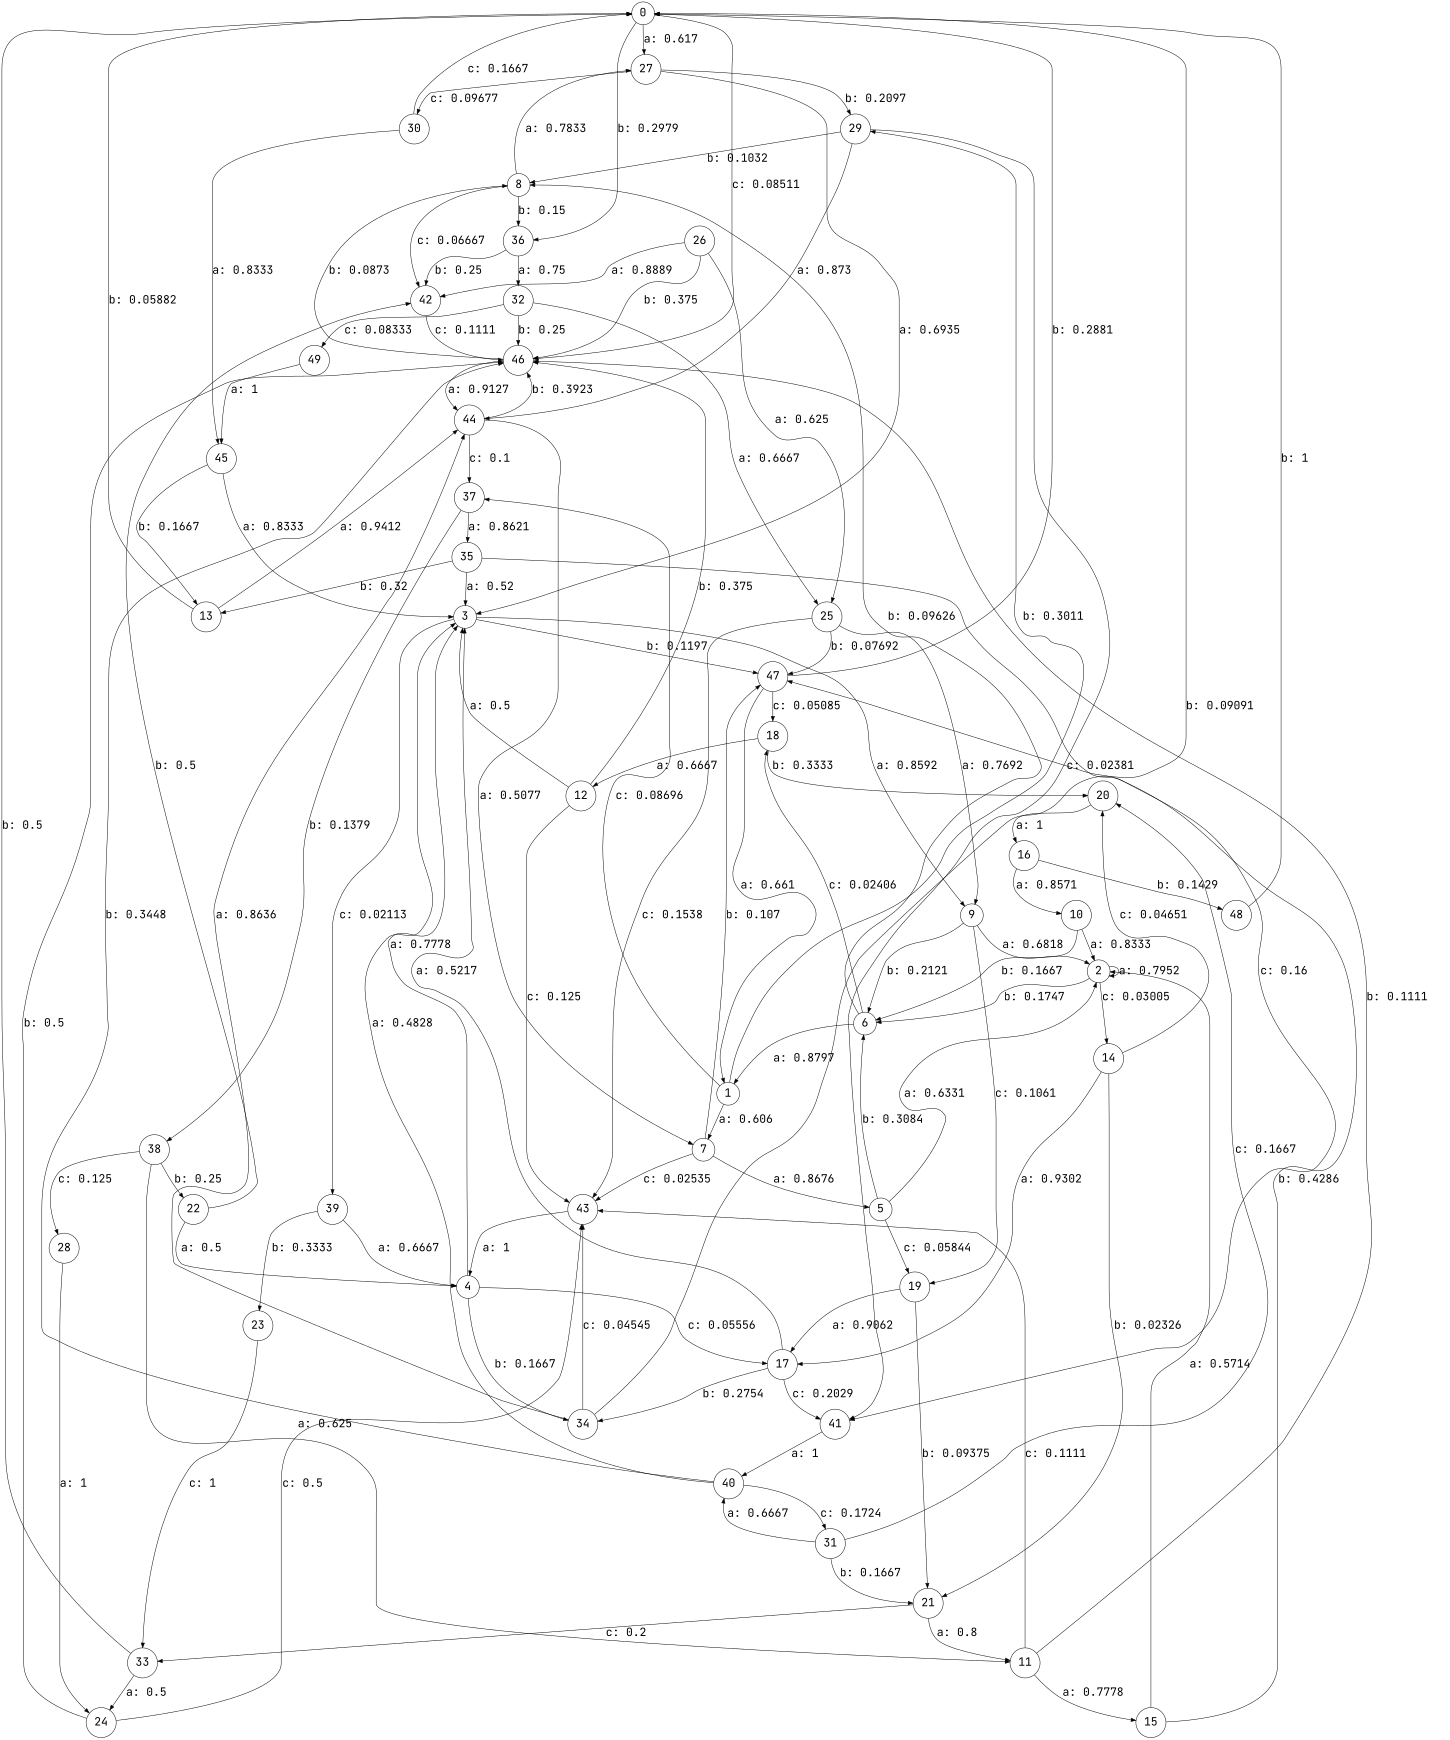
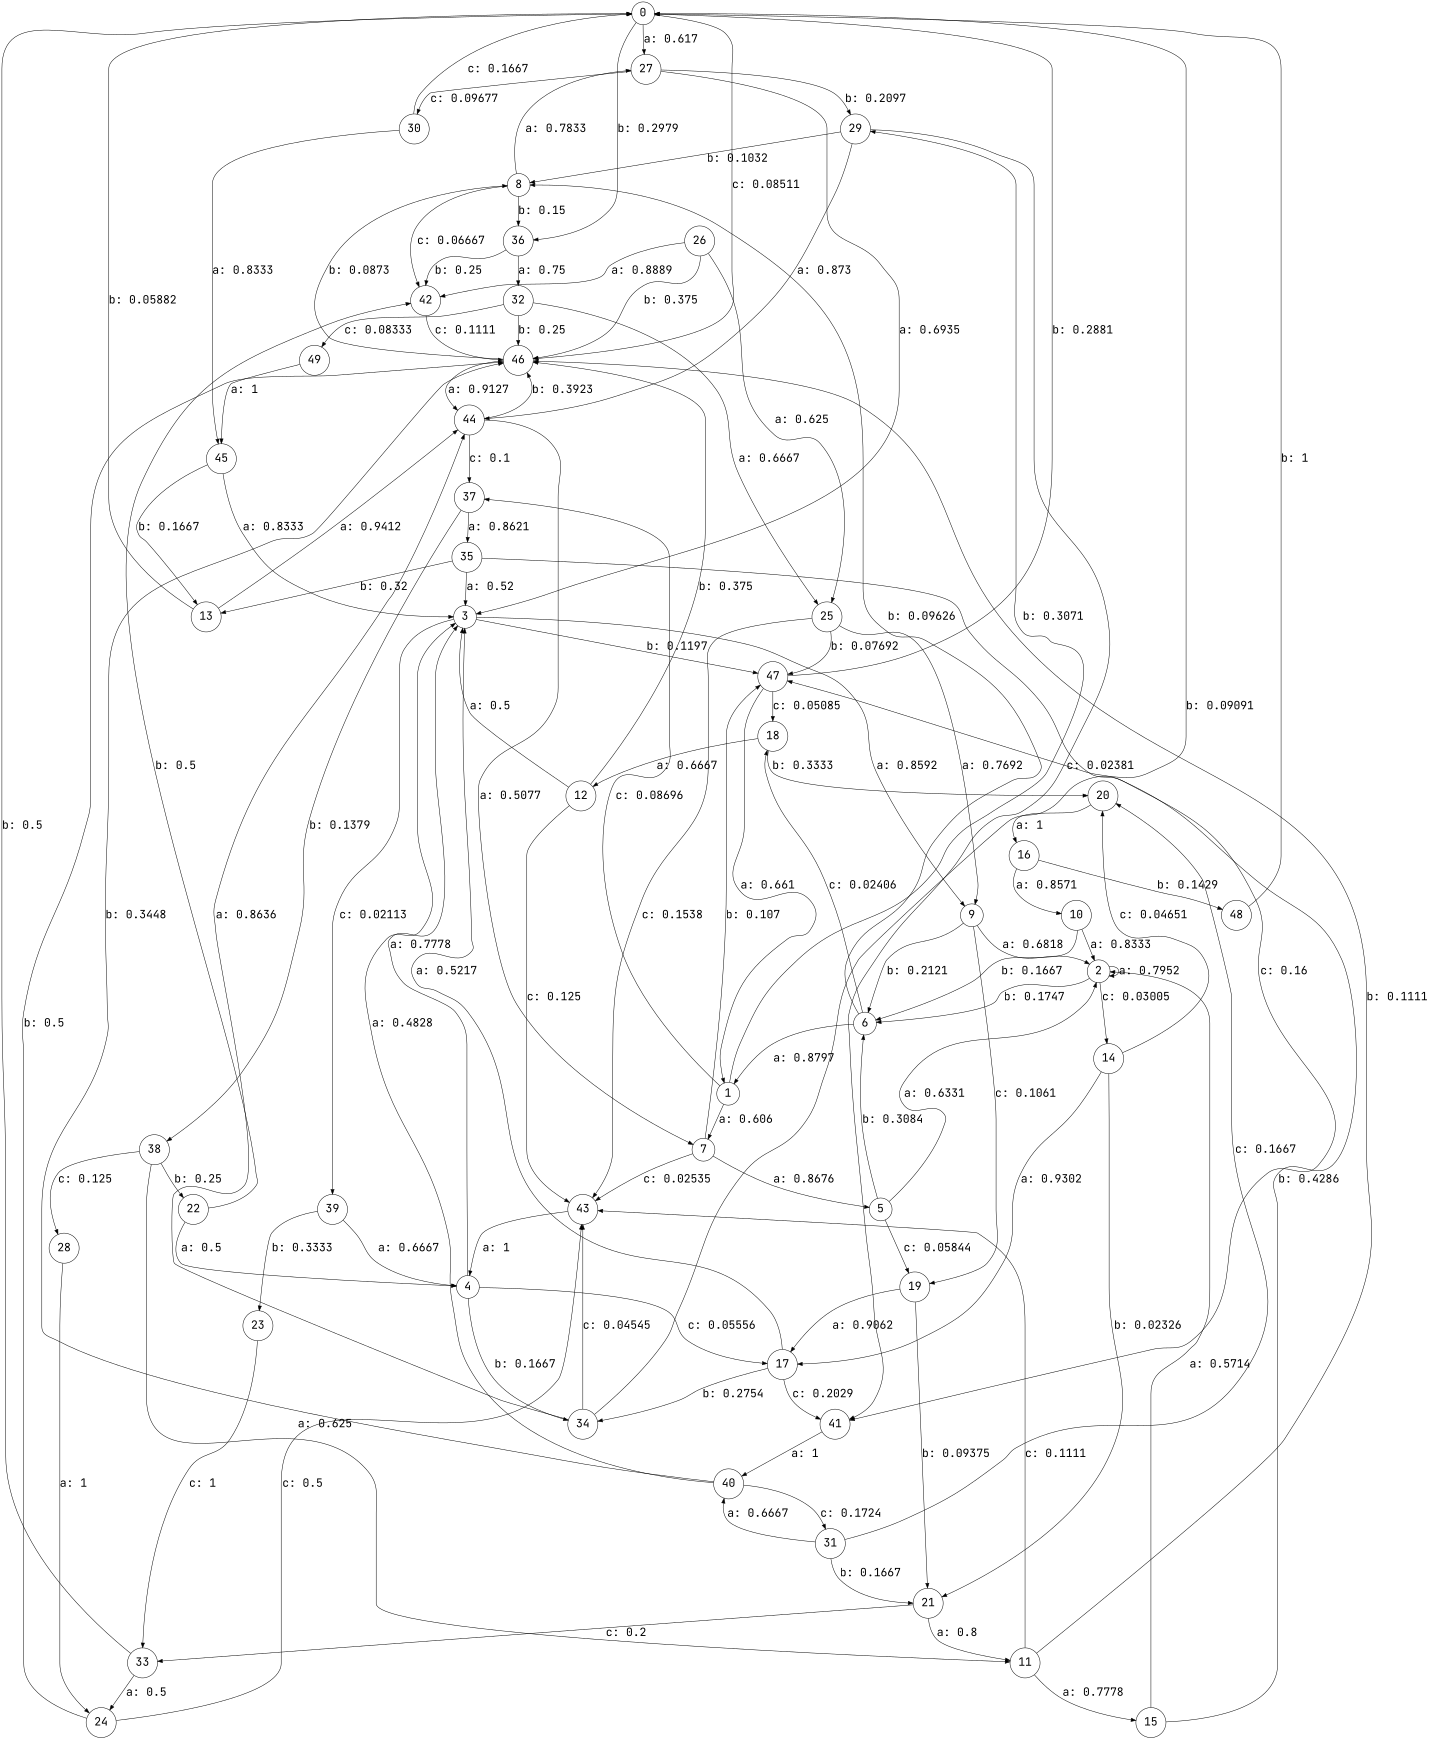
edge "1" -> "29": label "b: 0.3011   " -> "b: 0.3071   "
